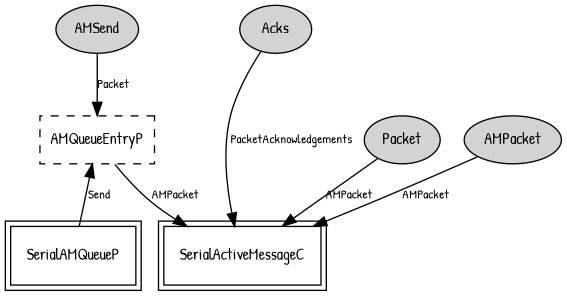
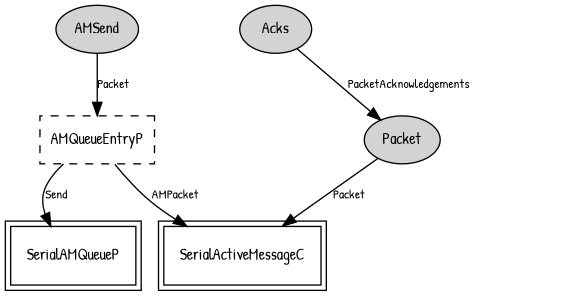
edge "Acks" -> "SerialActiveMessageC": now "Acks" -> "Packet"
node "AMPacket": removed
edge "Packet" -> "SerialActiveMessageC": label "AMPacket" -> "Packet"
edge "SerialAMQueueP" -> "AMQueueEntryP": reversed
